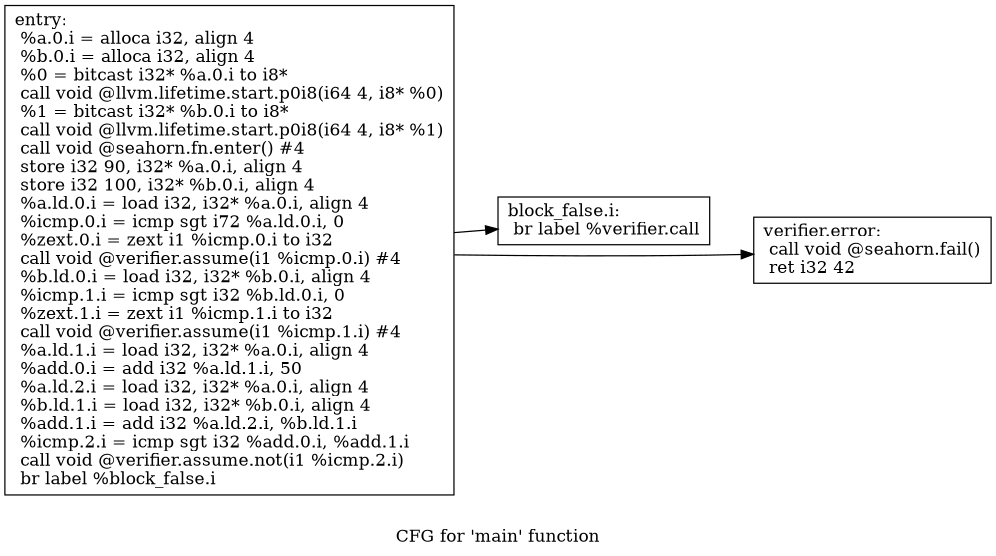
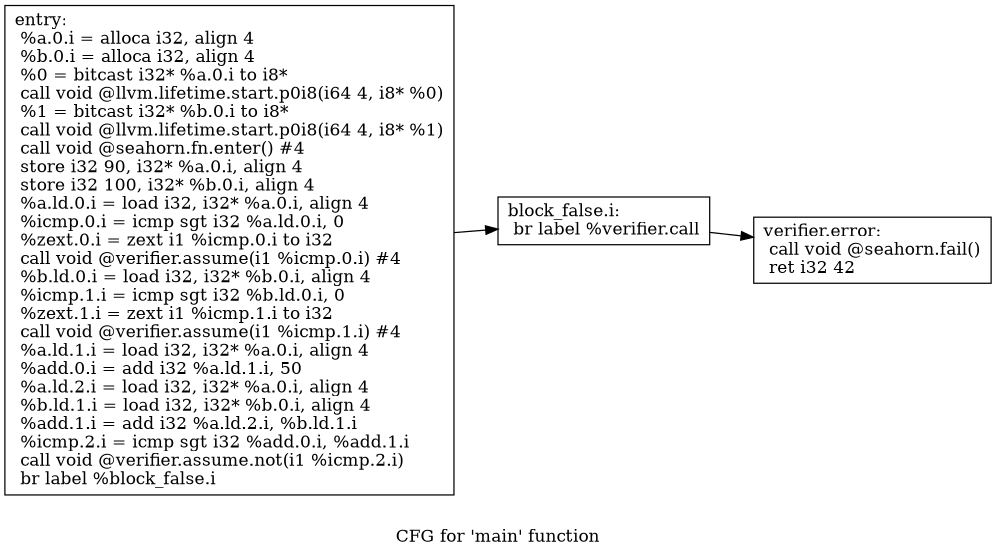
node "entry:": text "%icmp.0.i = icmp sgt i72 %a.ld.0.i, 0" -> "%icmp.0.i = icmp sgt i32 %a.ld.0.i, 0"
edge "entry:" -> "verifier.error:": now "block_false.i:" -> "verifier.error:"
